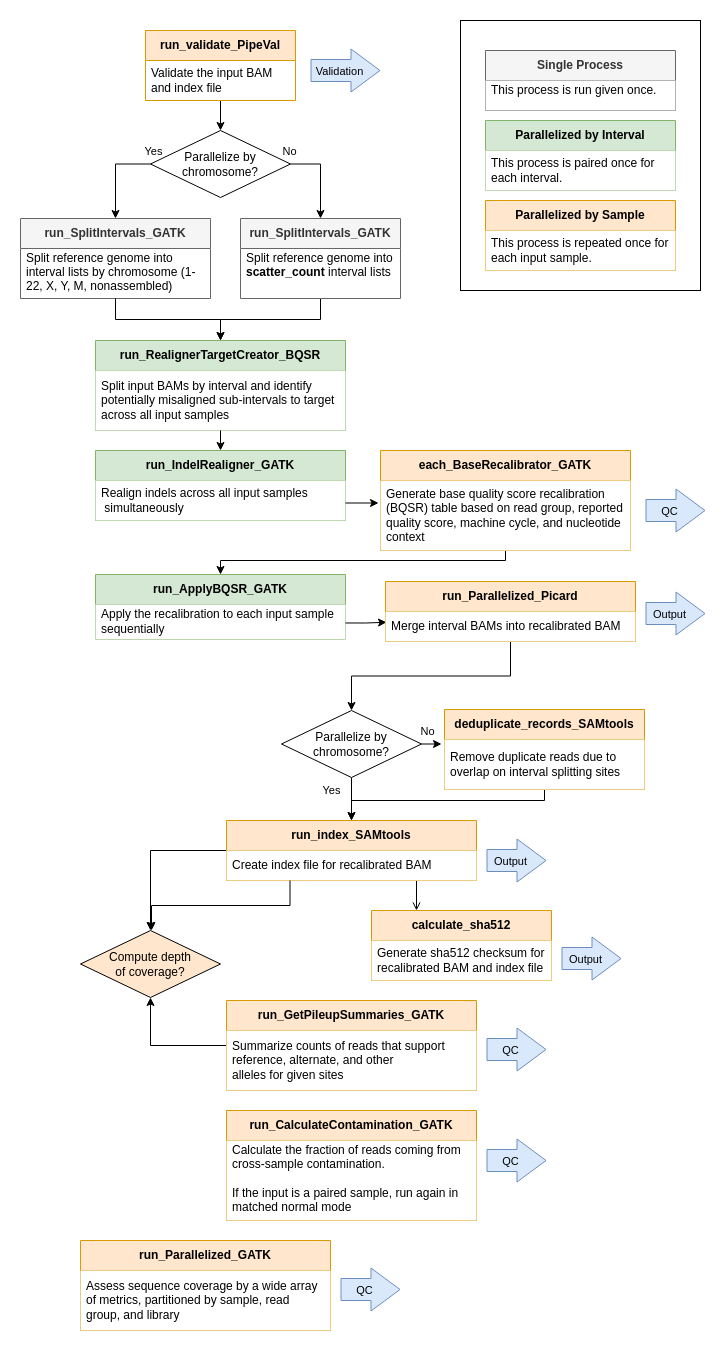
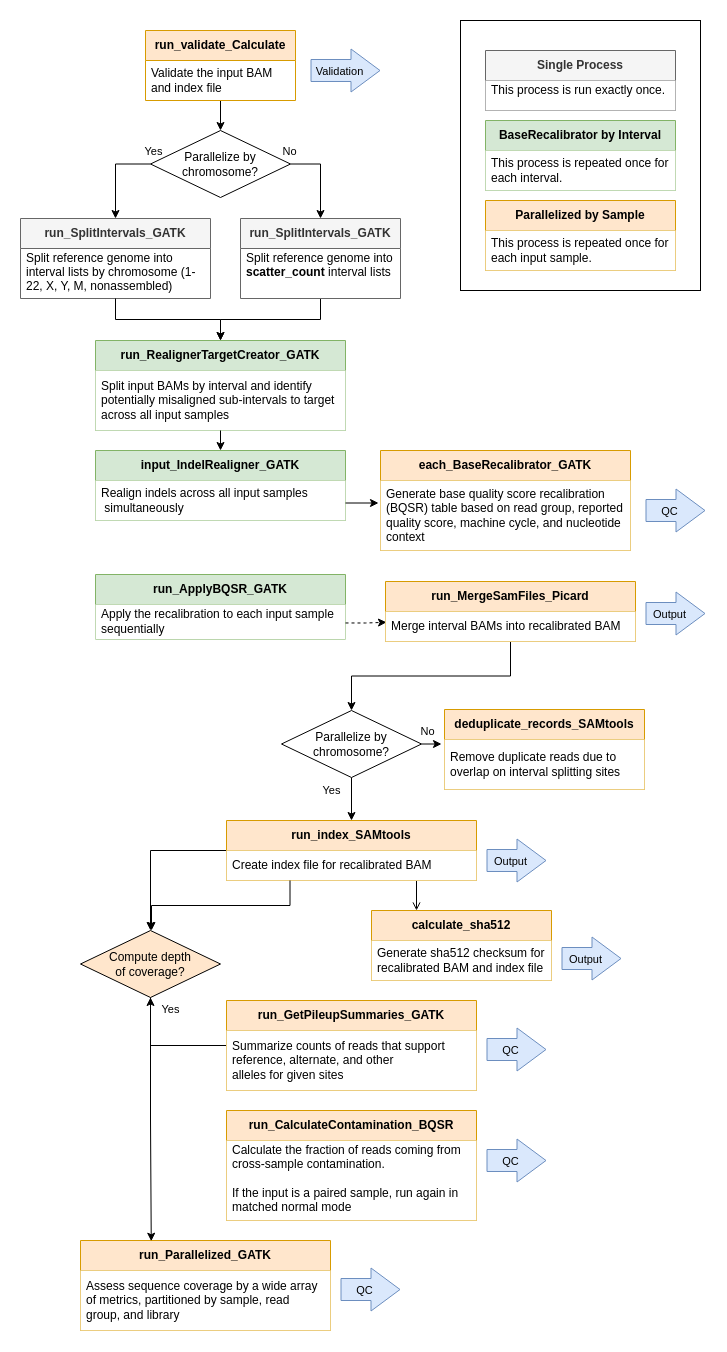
node "run_validate_PipeVal": label "run_validate_PipeVal" -> "run_validate_Calculate"
node "This process is run given once.": label "This process is run given once." -> "This process is run exactly once."
node "Parallelized by Interval": label "Parallelized by Interval" -> "BaseRecalibrator by Interval"
node "This process is paired once for each interval.": label "This process is paired once for each interval." -> "This process is repeated once for each interval."
node "run_RealignerTargetCreator_BQSR": label "run_RealignerTargetCreator_BQSR" -> "run_RealignerTargetCreator_GATK"
node "run_IndelRealigner_GATK": label "run_IndelRealigner_GATK" -> "input_IndelRealigner_GATK"
edge "each_BaseRecalibrator_GATK" -> "run_ApplyBQSR_GATK": removed
node "run_Parallelized_Picard": label "run_Parallelized_Picard" -> "run_MergeSamFiles_Picard"
edge "run_ApplyBQSR_GATK" -> "Merge interval BAMs into recalibrated BAM": style solid -> dashed
edge "deduplicate_records_SAMtools" -> "run_index_SAMtools": removed
node "run_CalculateContamination_GATK": label "run_CalculateContamination_GATK" -> "run_CalculateContamination_BQSR"
edge "Compute depth of coverage?" -> "run_Parallelized_GATK": added, label "Yes"
